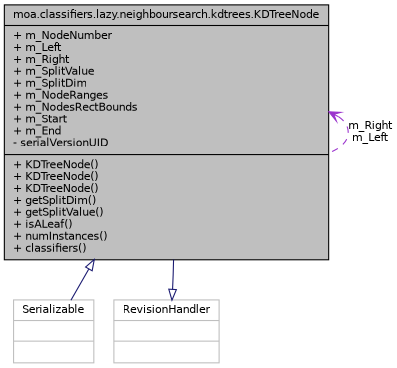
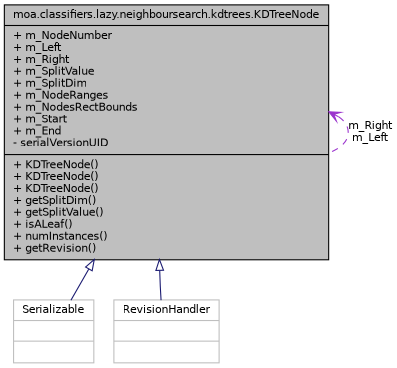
node "moa.classifiers.lazy.neighboursearch.kdtrees.KDTreeNode": text "+ classifiers()" -> "+ getRevision()"
edge "moa.classifiers.lazy.neighboursearch.kdtrees.KDTreeNode" -> "RevisionHandler": reversed
